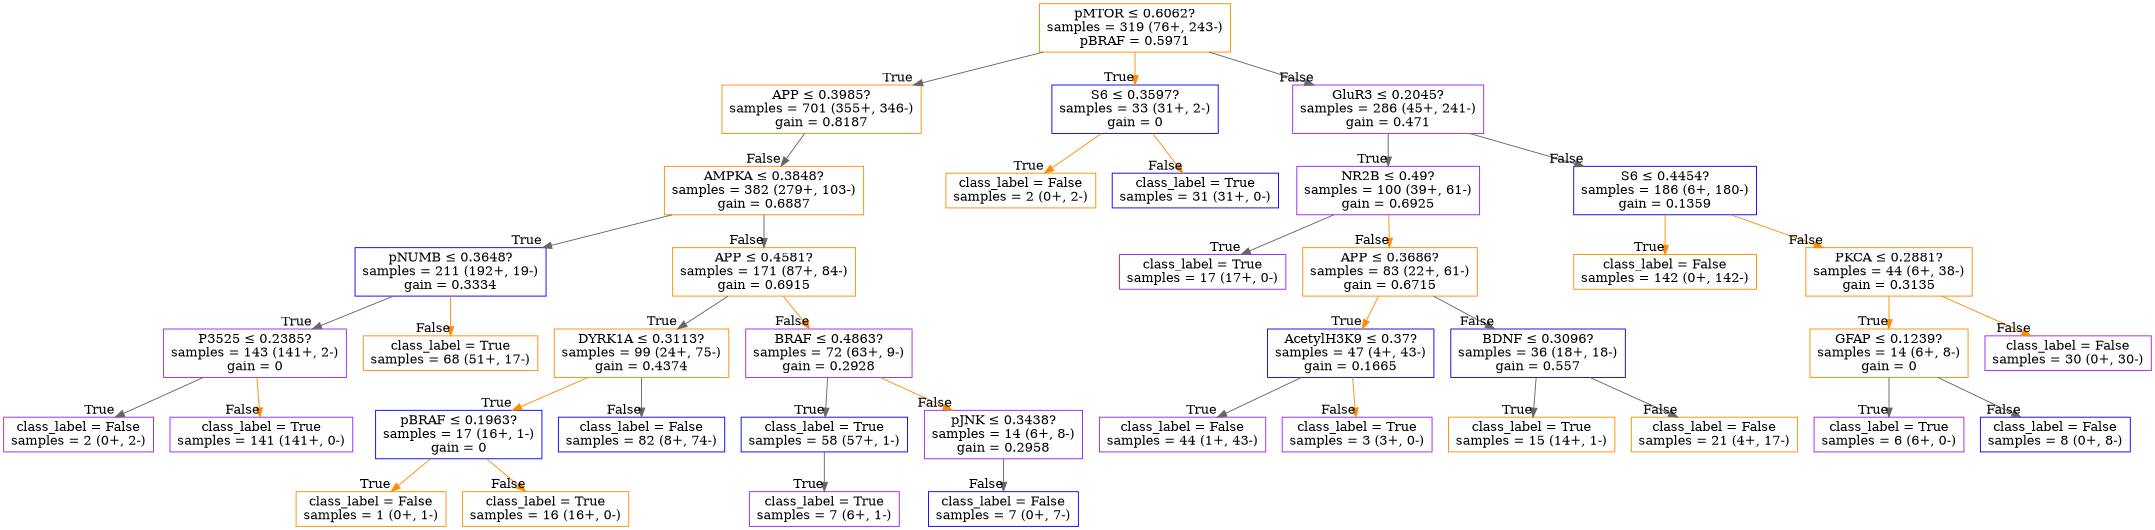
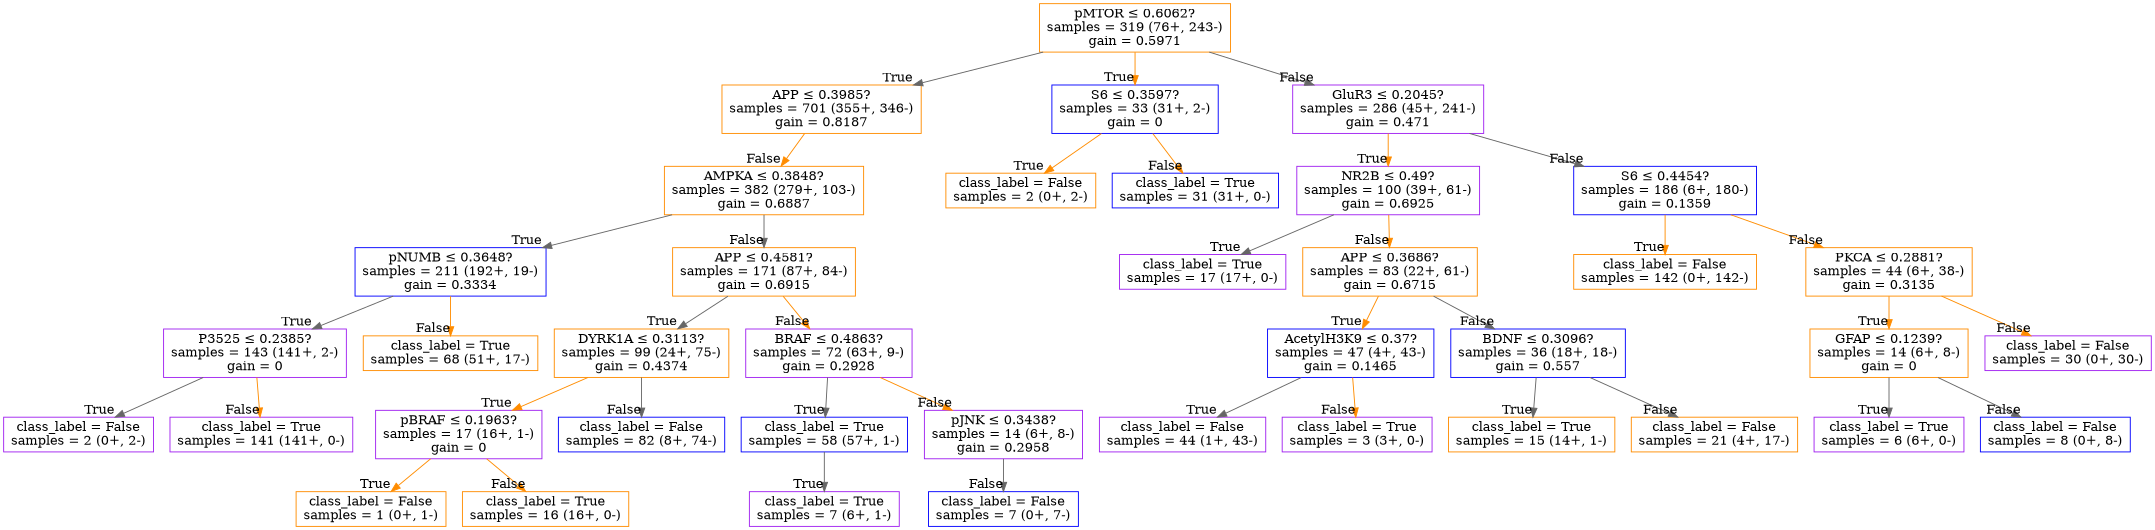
node "pMTOR ≤ 0.6062? samples = 319 (76+, 243-) pBRAF = 0.5971": label "pMTOR ≤ 0.6062? samples = 319 (76+, 243-) pBRAF = 0.5971" -> "pMTOR ≤ 0.6062? samples = 319 (76+, 243-) gain = 0.5971"
edge "GluR3 ≤ 0.2045? samples = 286 (45+, 241-) gain = 0.471" -> "NR2B ≤ 0.49? samples = 100 (39+, 61-) gain = 0.6925": color gray40 -> darkorange
edge "APP ≤ 0.3985? samples = 701 (355+, 346-) gain = 0.8187" -> "AMPKA ≤ 0.3848? samples = 382 (279+, 103-) gain = 0.6887": color gray40 -> darkorange
node "AcetylH3K9 ≤ 0.37? samples = 47 (4+, 43-) gain = 0.1665": label "AcetylH3K9 ≤ 0.37? samples = 47 (4+, 43-) gain = 0.1665" -> "AcetylH3K9 ≤ 0.37? samples = 47 (4+, 43-) gain = 0.1465"
node "pBRAF ≤ 0.1963? samples = 17 (16+, 1-) gain = 0": color blue -> purple
